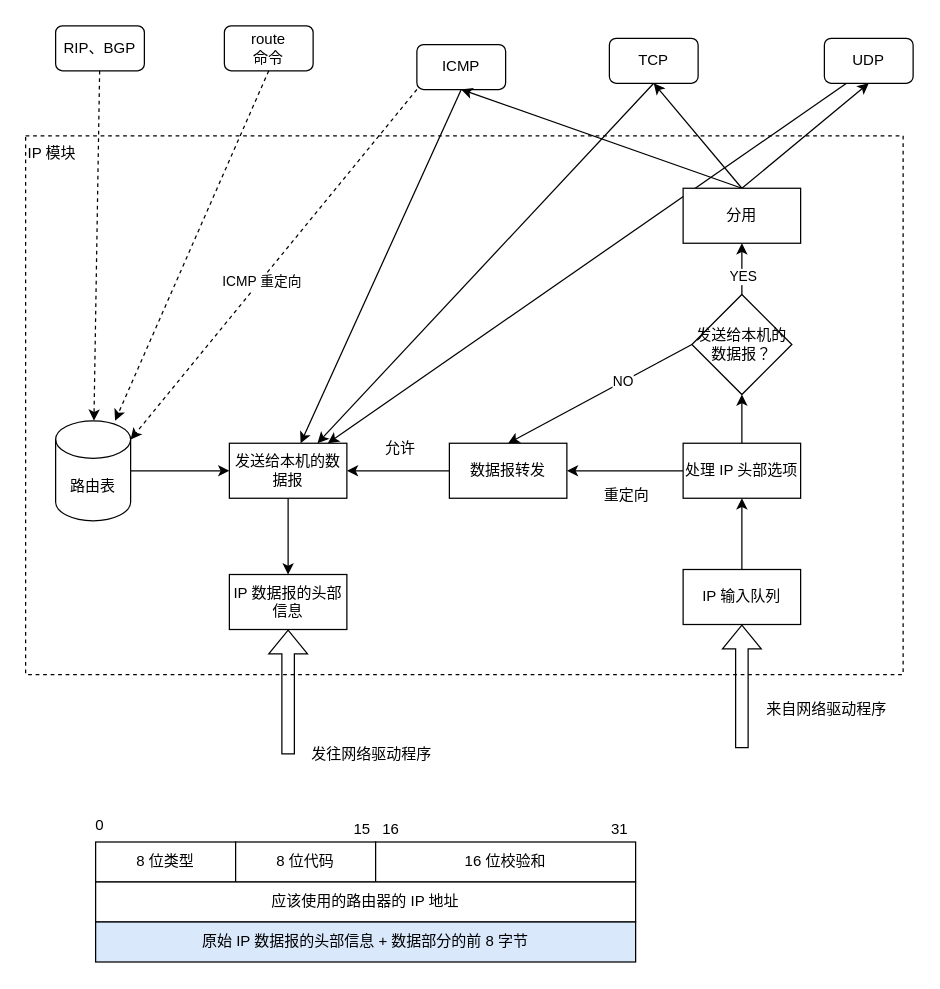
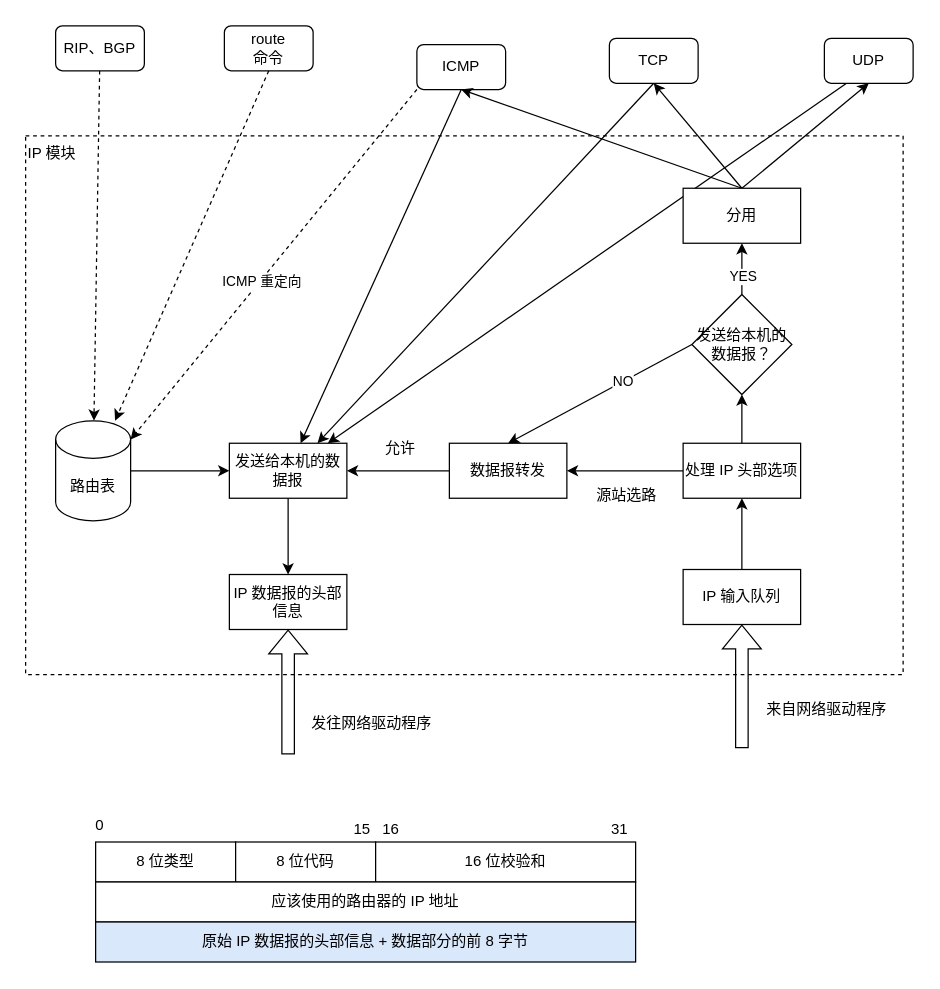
node "重定向": label "重定向" -> "源站选路"
node "发往网络驱动程序": moved (372, 754) -> (372, 723)
